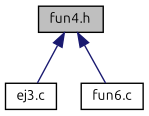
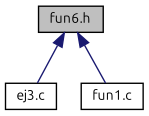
node "fun4.h": label "fun4.h" -> "fun6.h"
node "fun6.c": label "fun6.c" -> "fun1.c"
